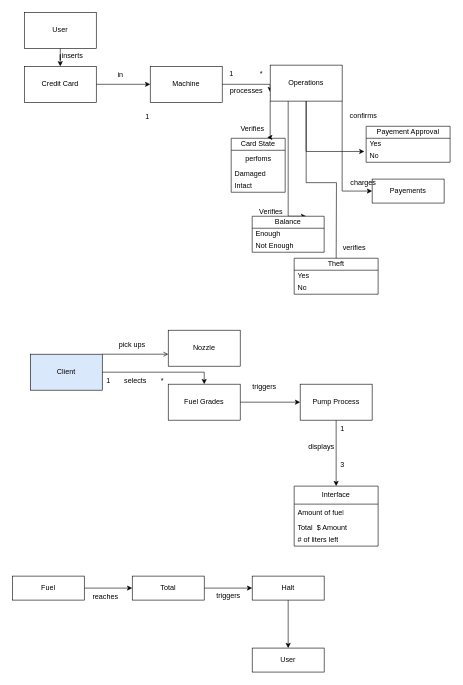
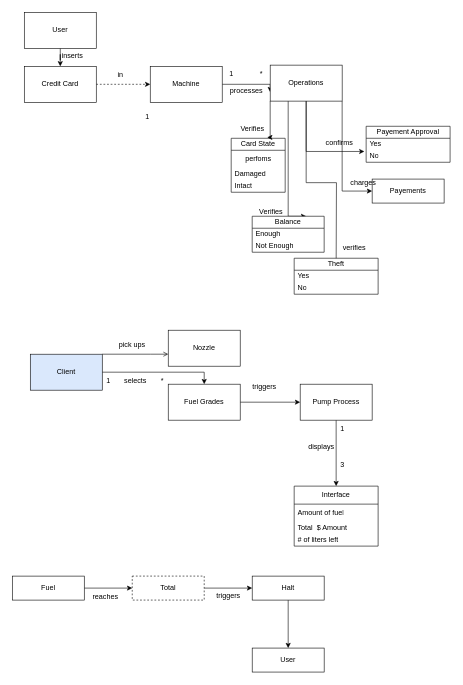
edge "Credit Card" -> "Machine": style solid -> dashed
node "confirms": moved (363, 116) -> (339, 143)
node "Total": style solid -> dashed
